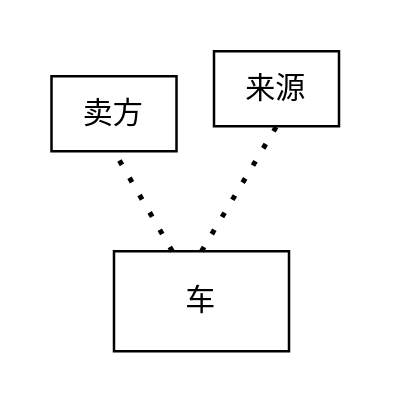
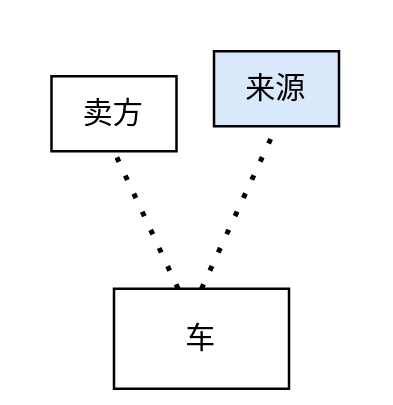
node "来源": fillcolor #ffffff -> #dae8fc
node "车": moved (201, 301) -> (201, 339)
